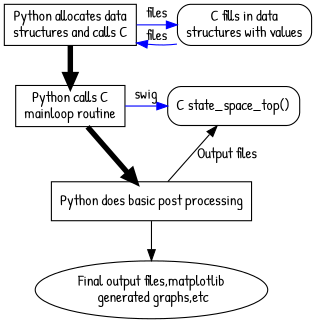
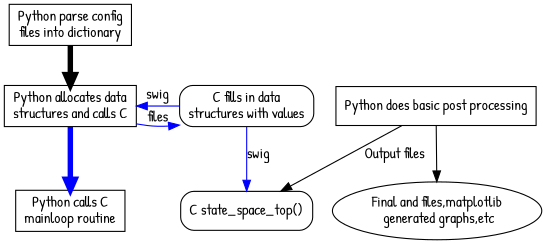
node "Python parse config files into dictionary": added
edge "C fills in data structures with values" -> "Python allocates data structures and calls C": label "files" -> "swig"
edge "Python allocates data structures and calls C" -> "Python calls C mainloop routine": color black -> blue
edge "Python calls C mainloop routine" -> "C state_space_top()": now "C fills in data structures with values" -> "C state_space_top()"
edge "Python calls C mainloop routine" -> "Python does basic post processing": removed
node "Final output files,matplotlib generated graphs,etc": label "Final output files,matplotlib generated graphs,etc" -> "Final and files,matplotlib generated graphs,etc"
